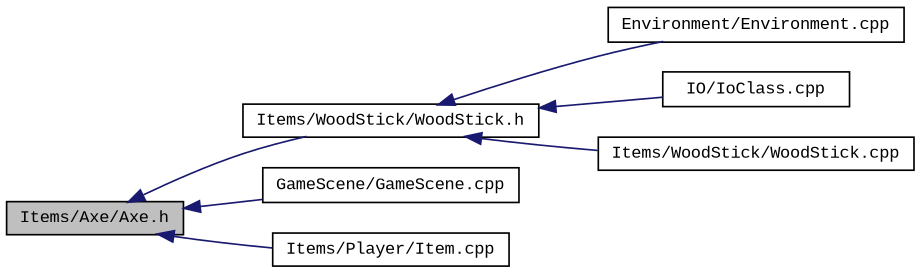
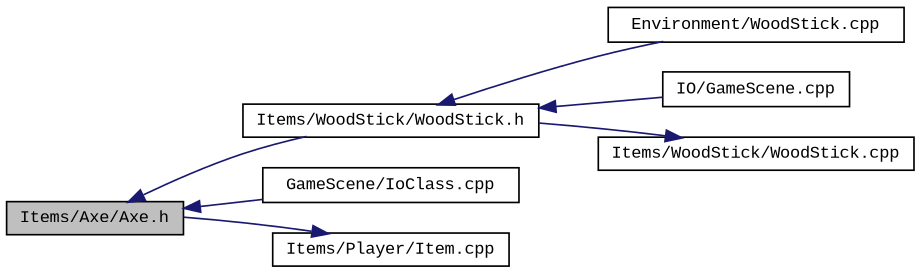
node "Environment/Environment.cpp": label "Environment/Environment.cpp" -> "Environment/WoodStick.cpp"
node "IO/IoClass.cpp": label "IO/IoClass.cpp" -> "IO/GameScene.cpp"
edge "Items/WoodStick/WoodStick.cpp" -> "Items/WoodStick/WoodStick.h": reversed
node "GameScene/GameScene.cpp": label "GameScene/GameScene.cpp" -> "GameScene/IoClass.cpp"
edge "Items/Player/Item.cpp" -> "Items/Axe/Axe.h": reversed
